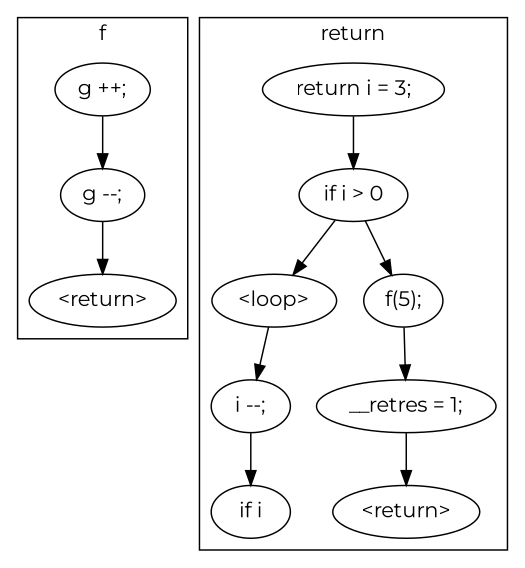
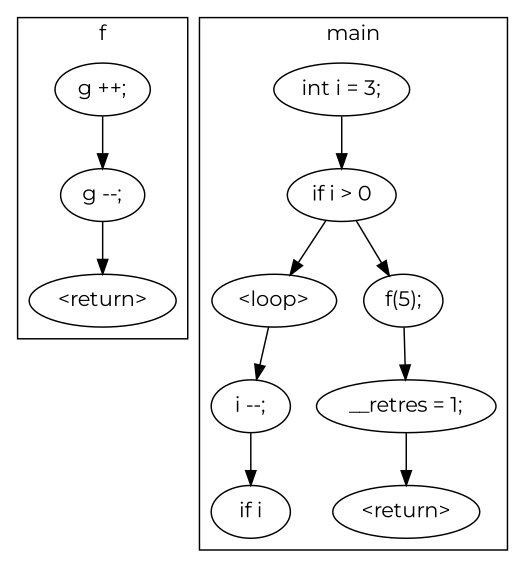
cluster "return": label "return" -> "main"
node "return i = 3;": label "return i = 3;" -> "int i = 3;"
